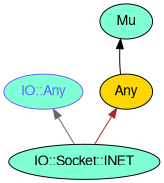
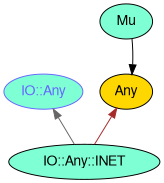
edge "Any" -> "Mu": reversed
node "IO::Socket::INET": label "IO::Socket::INET" -> "IO::Any::INET"
